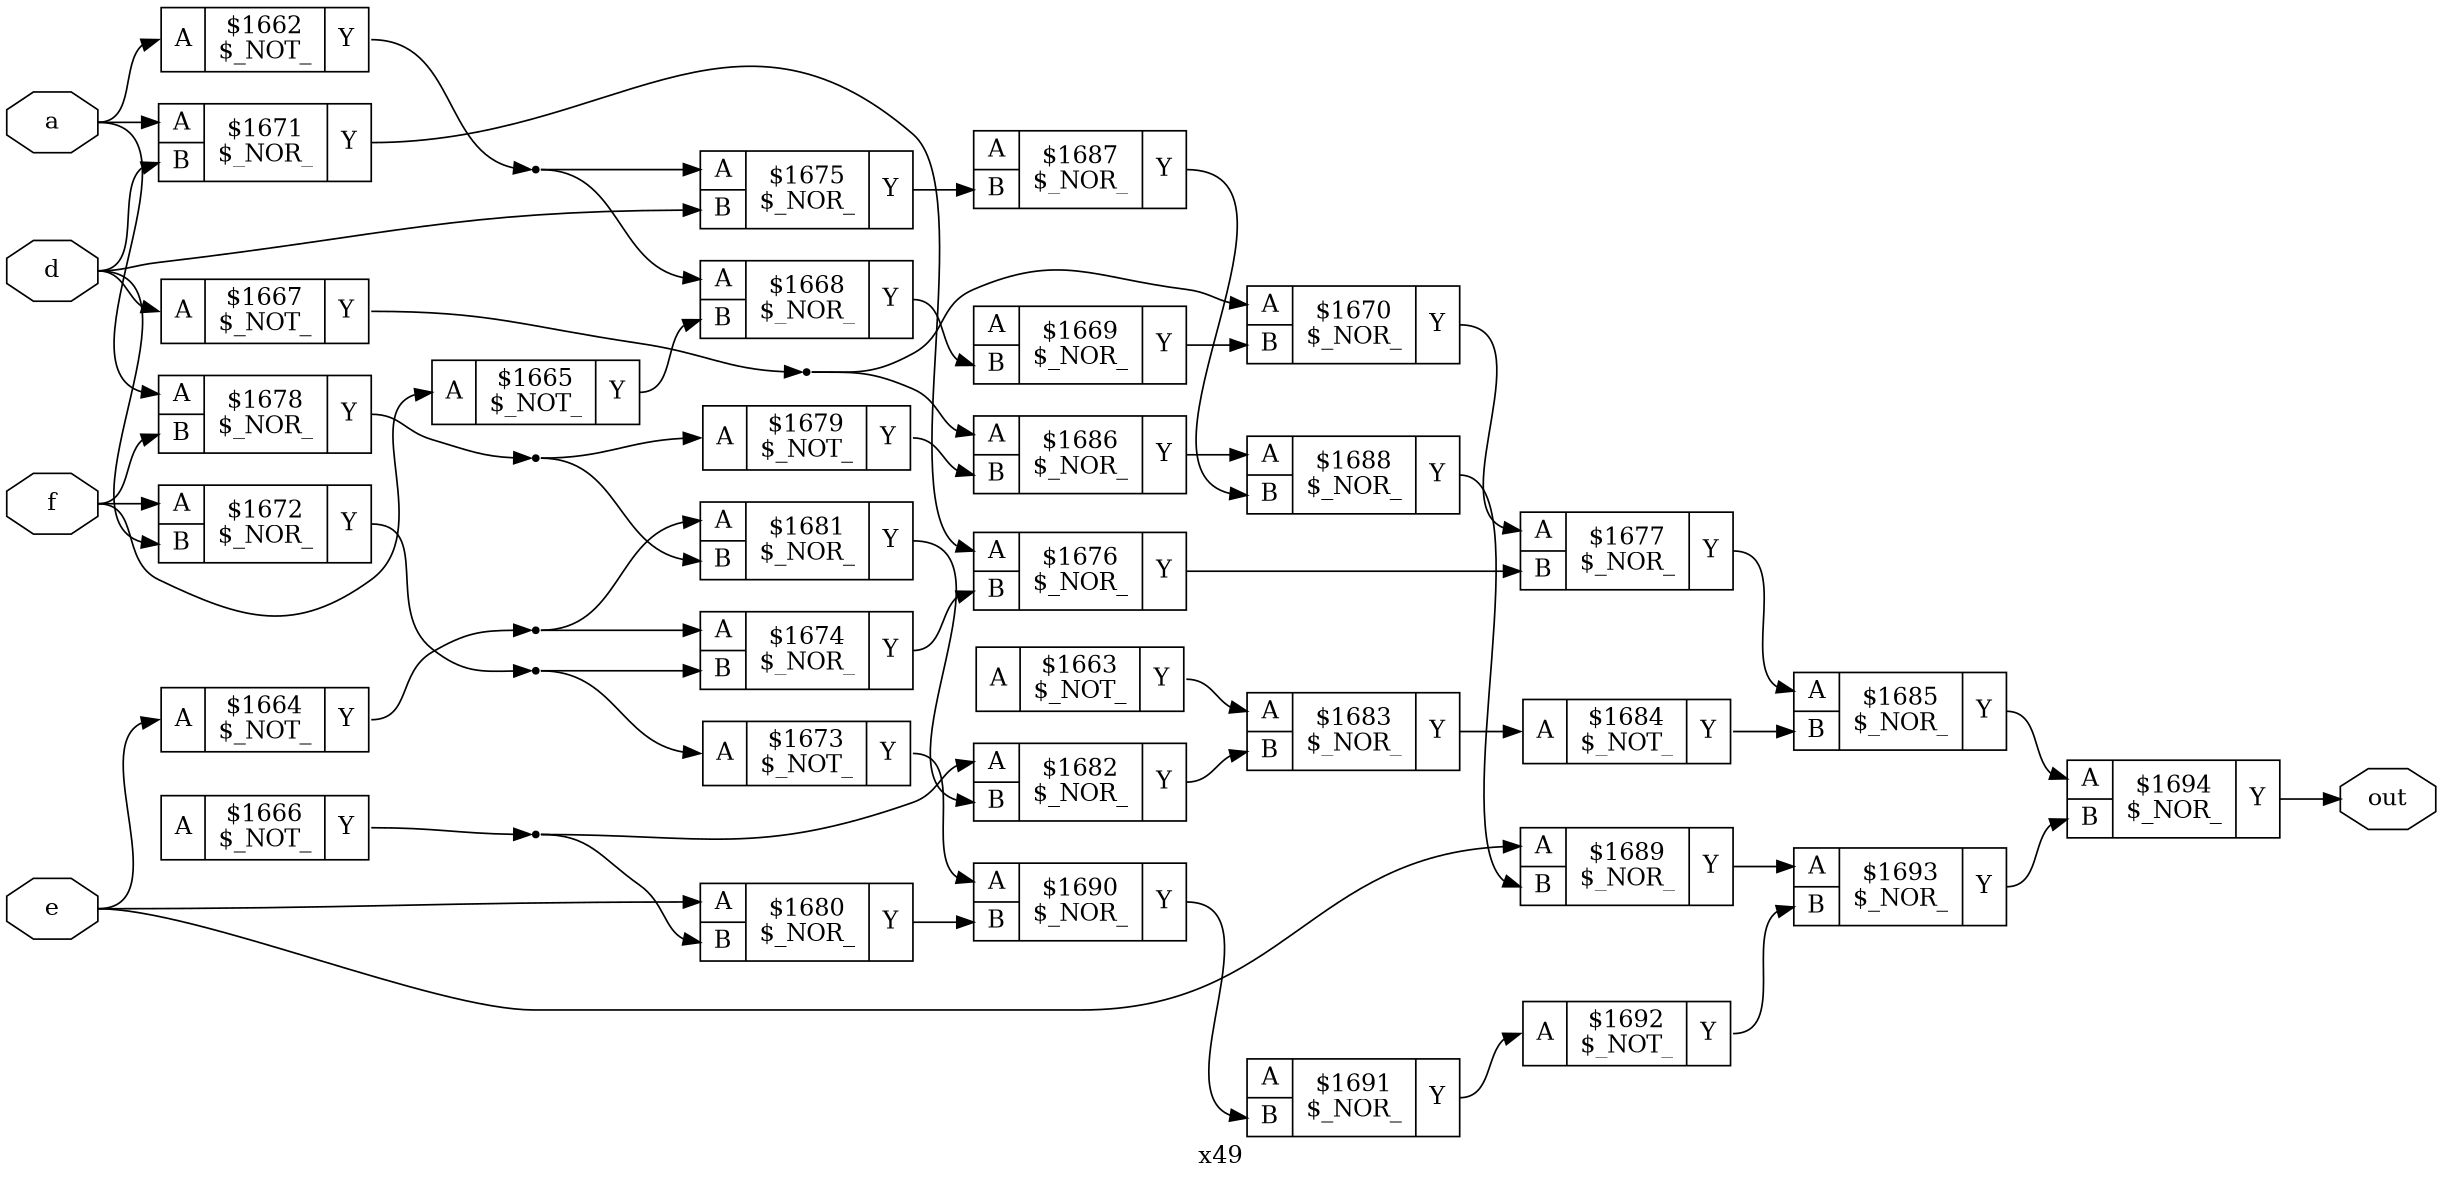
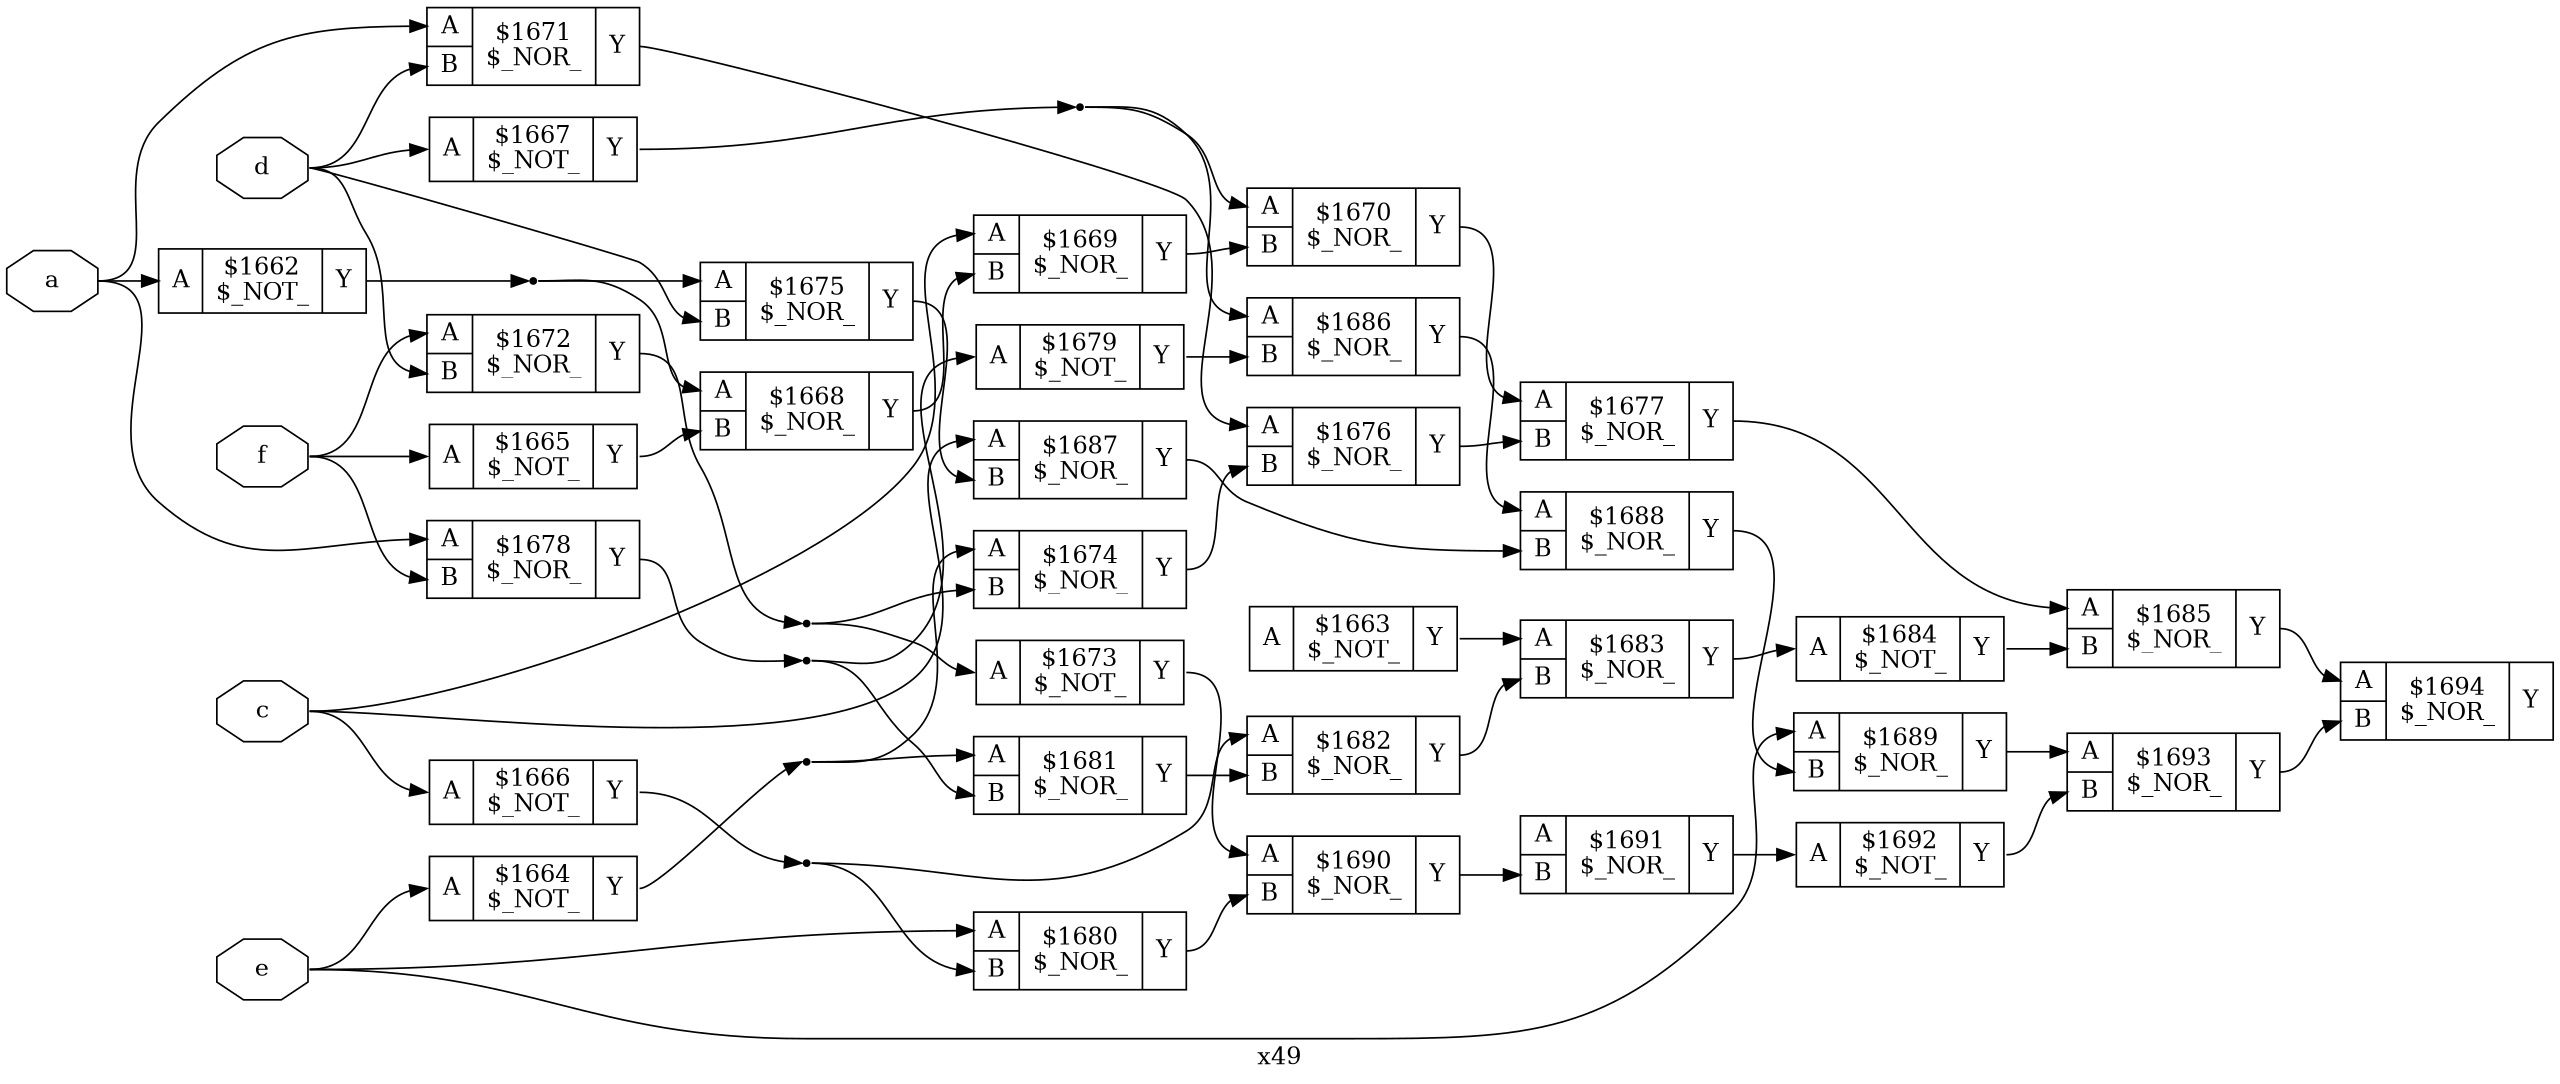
node "c": added
node "out": removed
